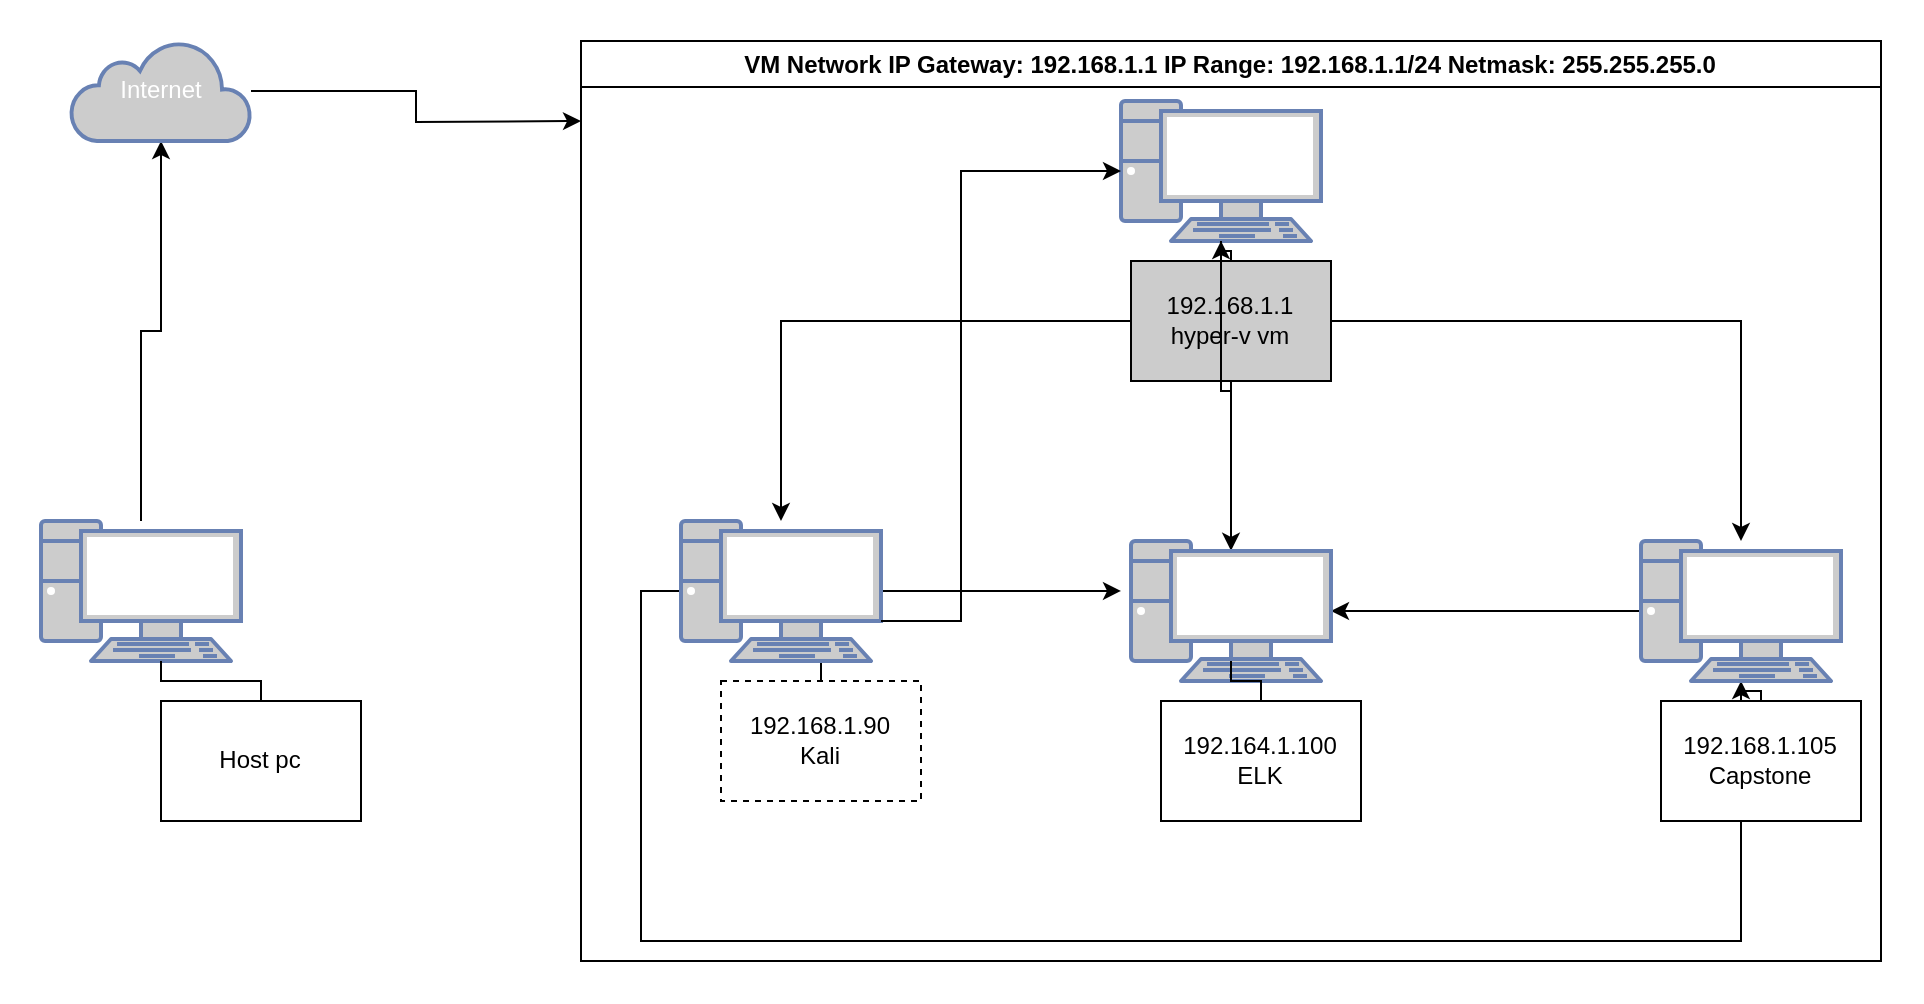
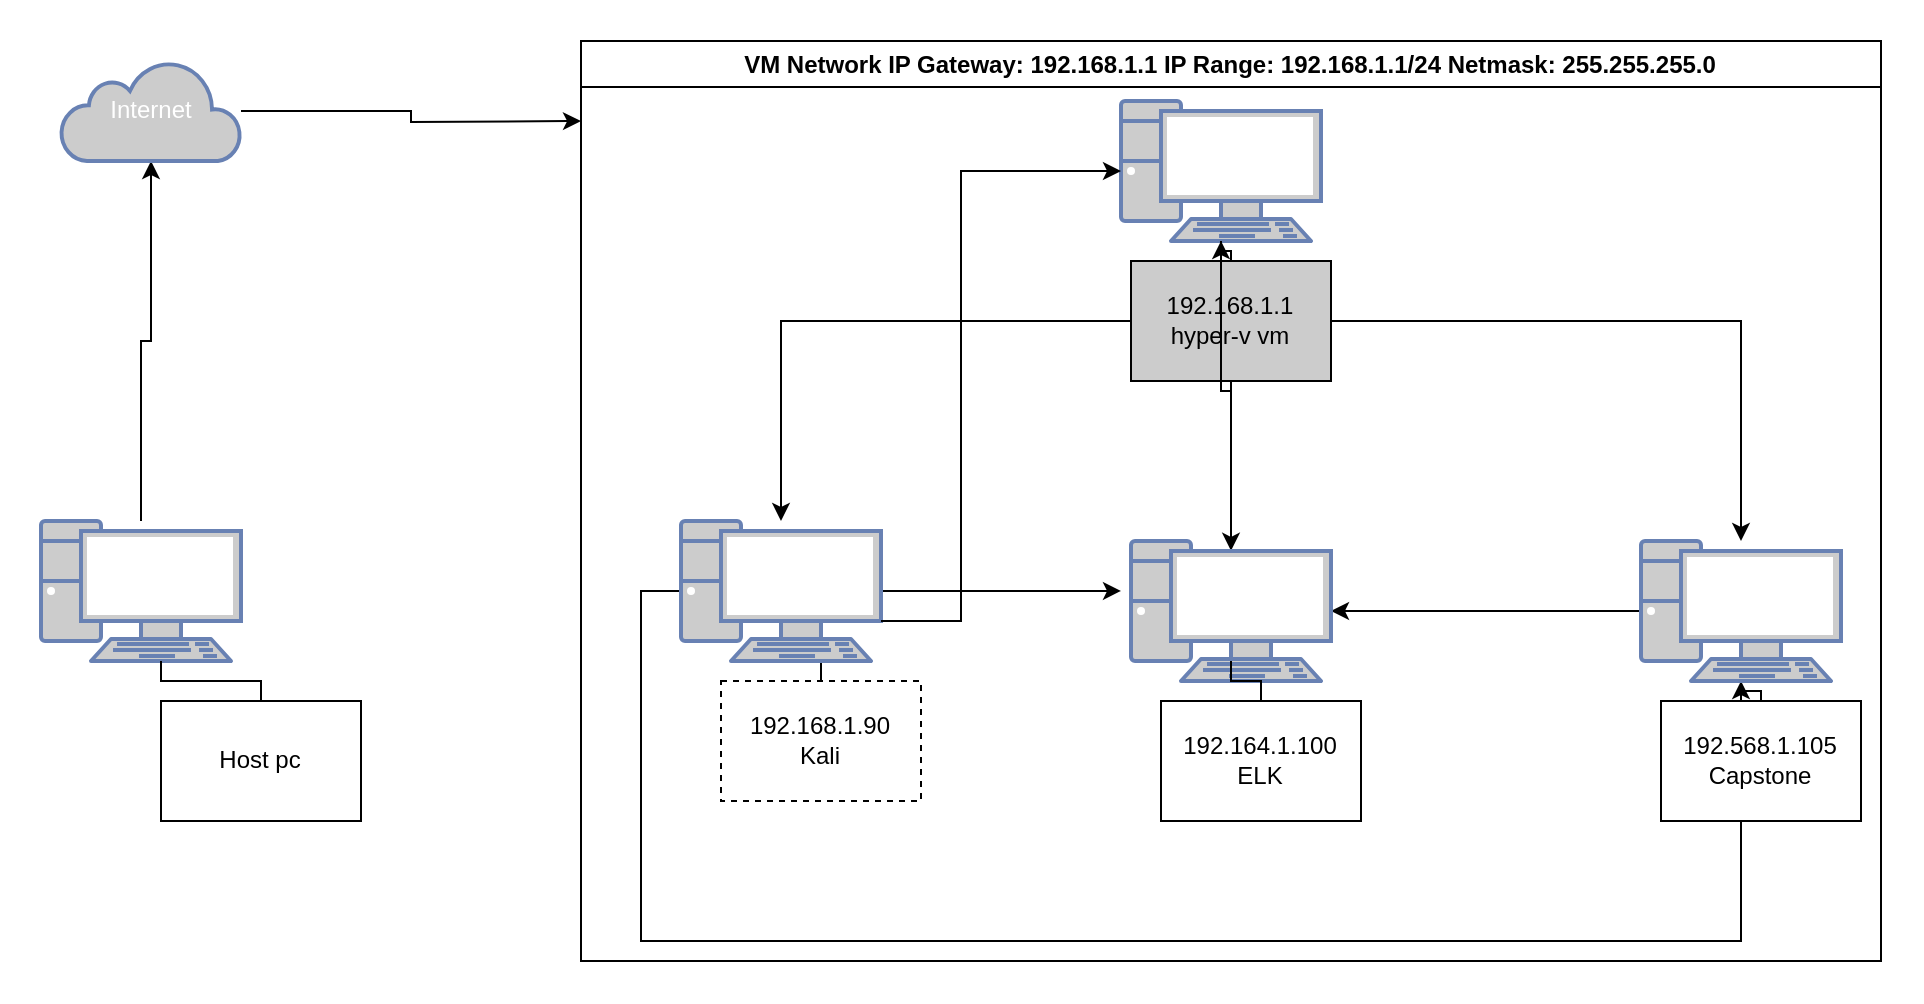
node "Internet": moved (161, 91) -> (151, 111)
node "192.168.1.105 Capstone": label "192.168.1.105 Capstone" -> "192.568.1.105 Capstone"
